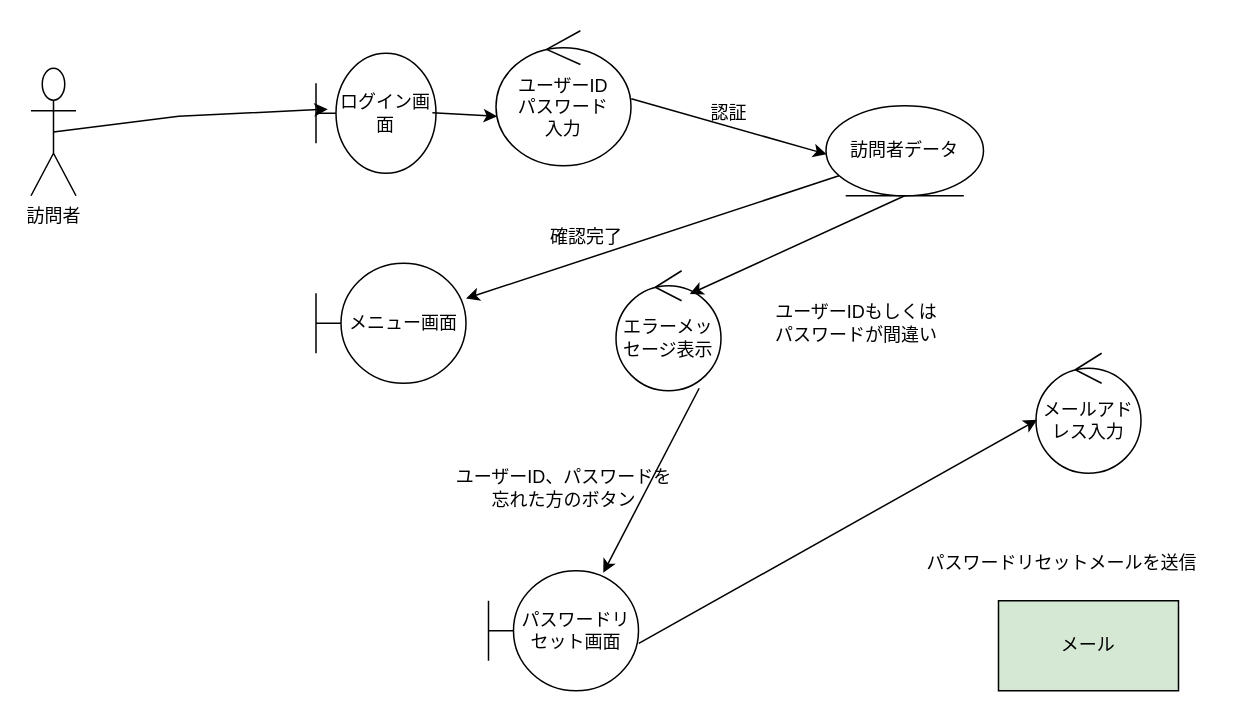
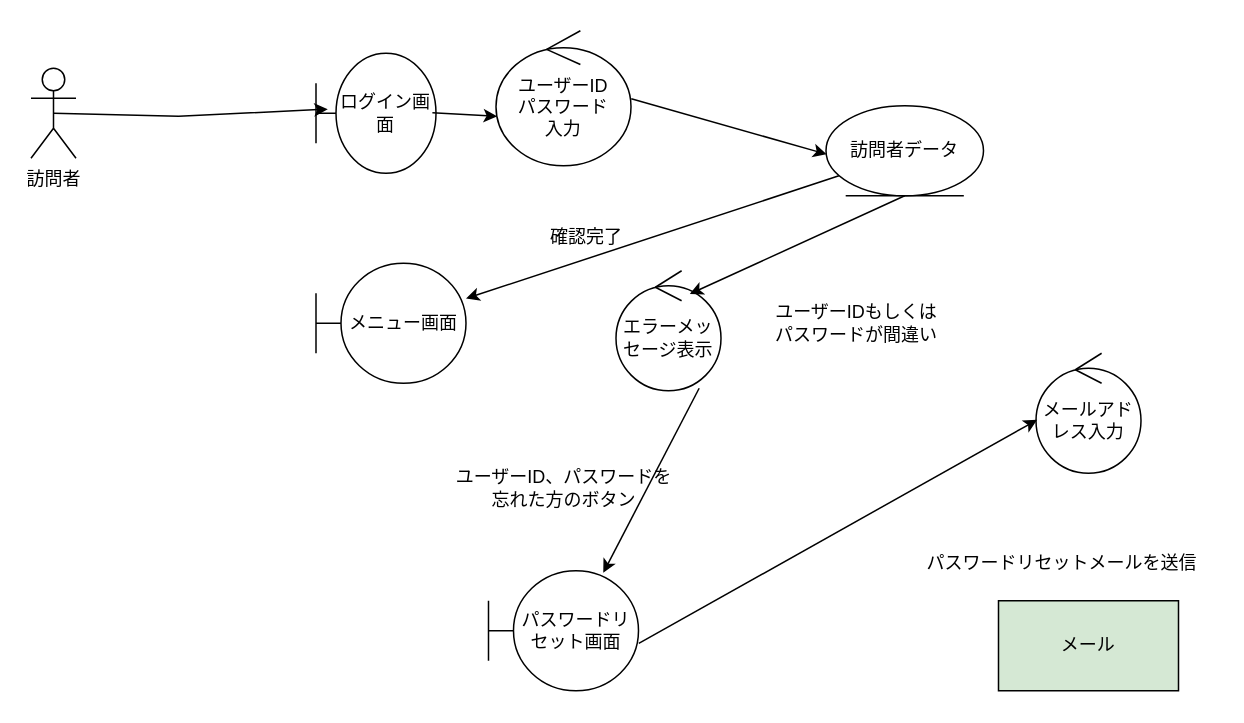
node "認証": removed
node "訪問者": size 45x128 -> 45x90
